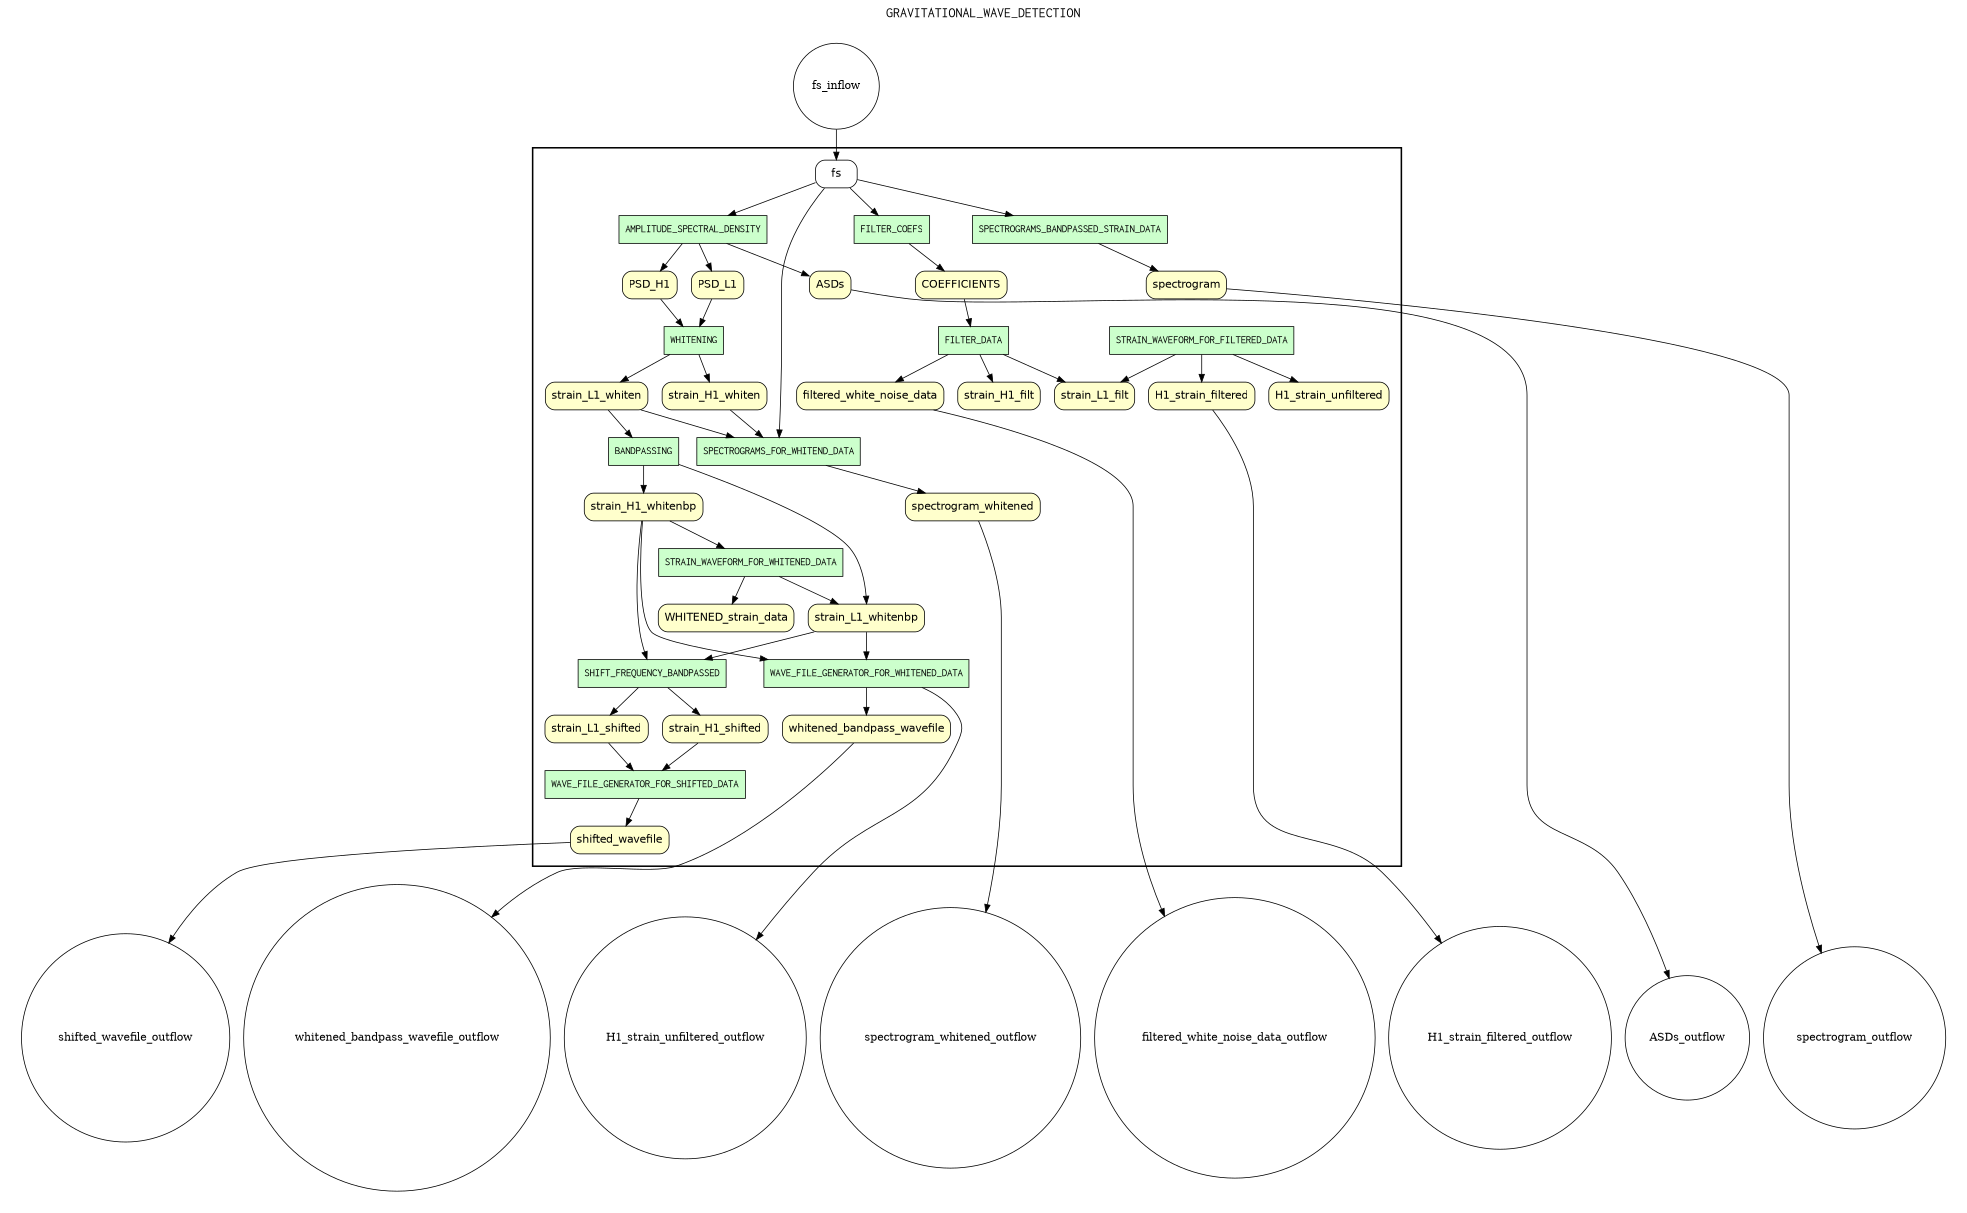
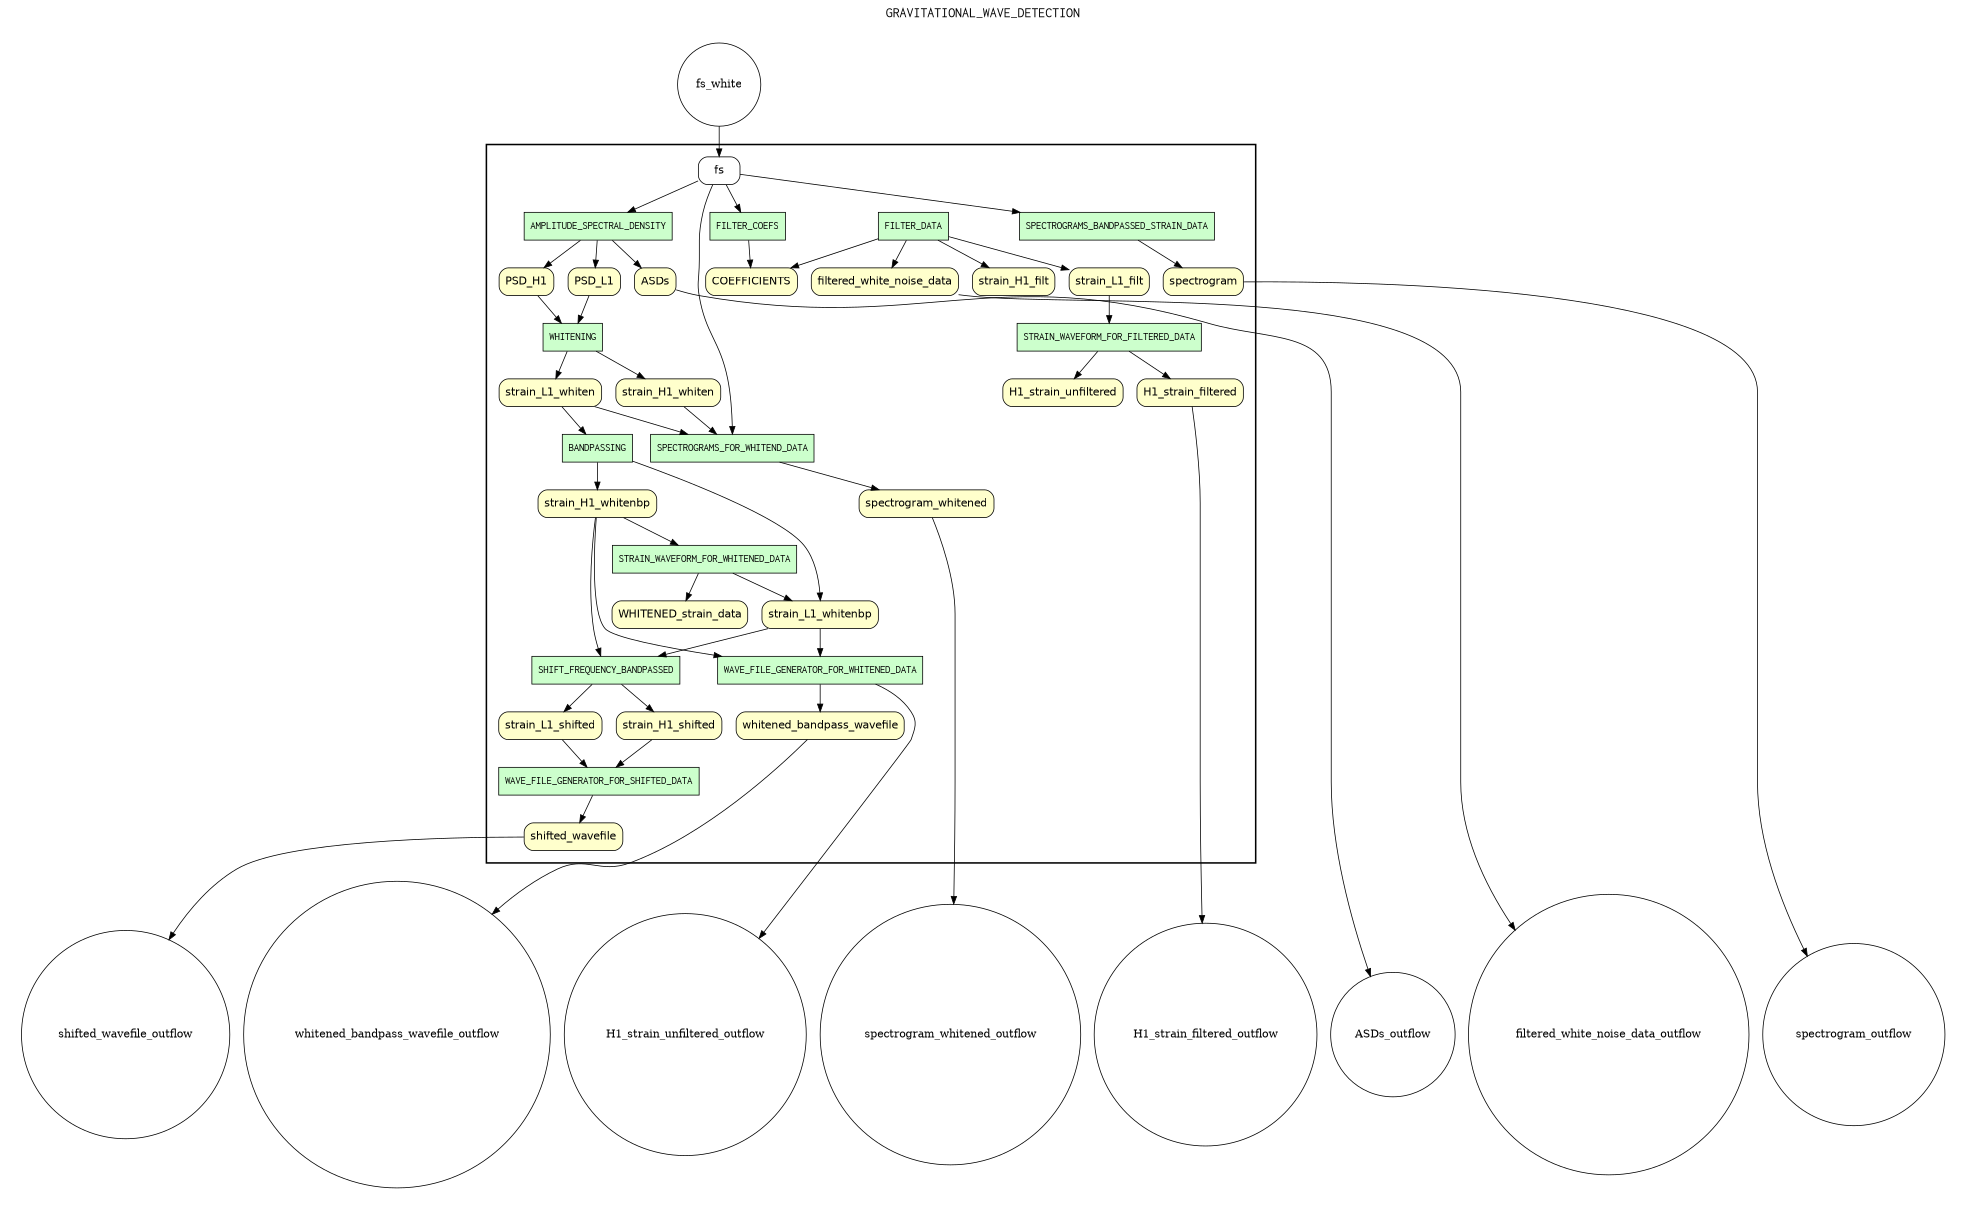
node "fs_inflow": label "fs_inflow" -> "fs_white"
edge "COEFFICIENTS" -> "FILTER_DATA": reversed
edge "STRAIN_WAVEFORM_FOR_FILTERED_DATA" -> "strain_L1_filt": reversed
